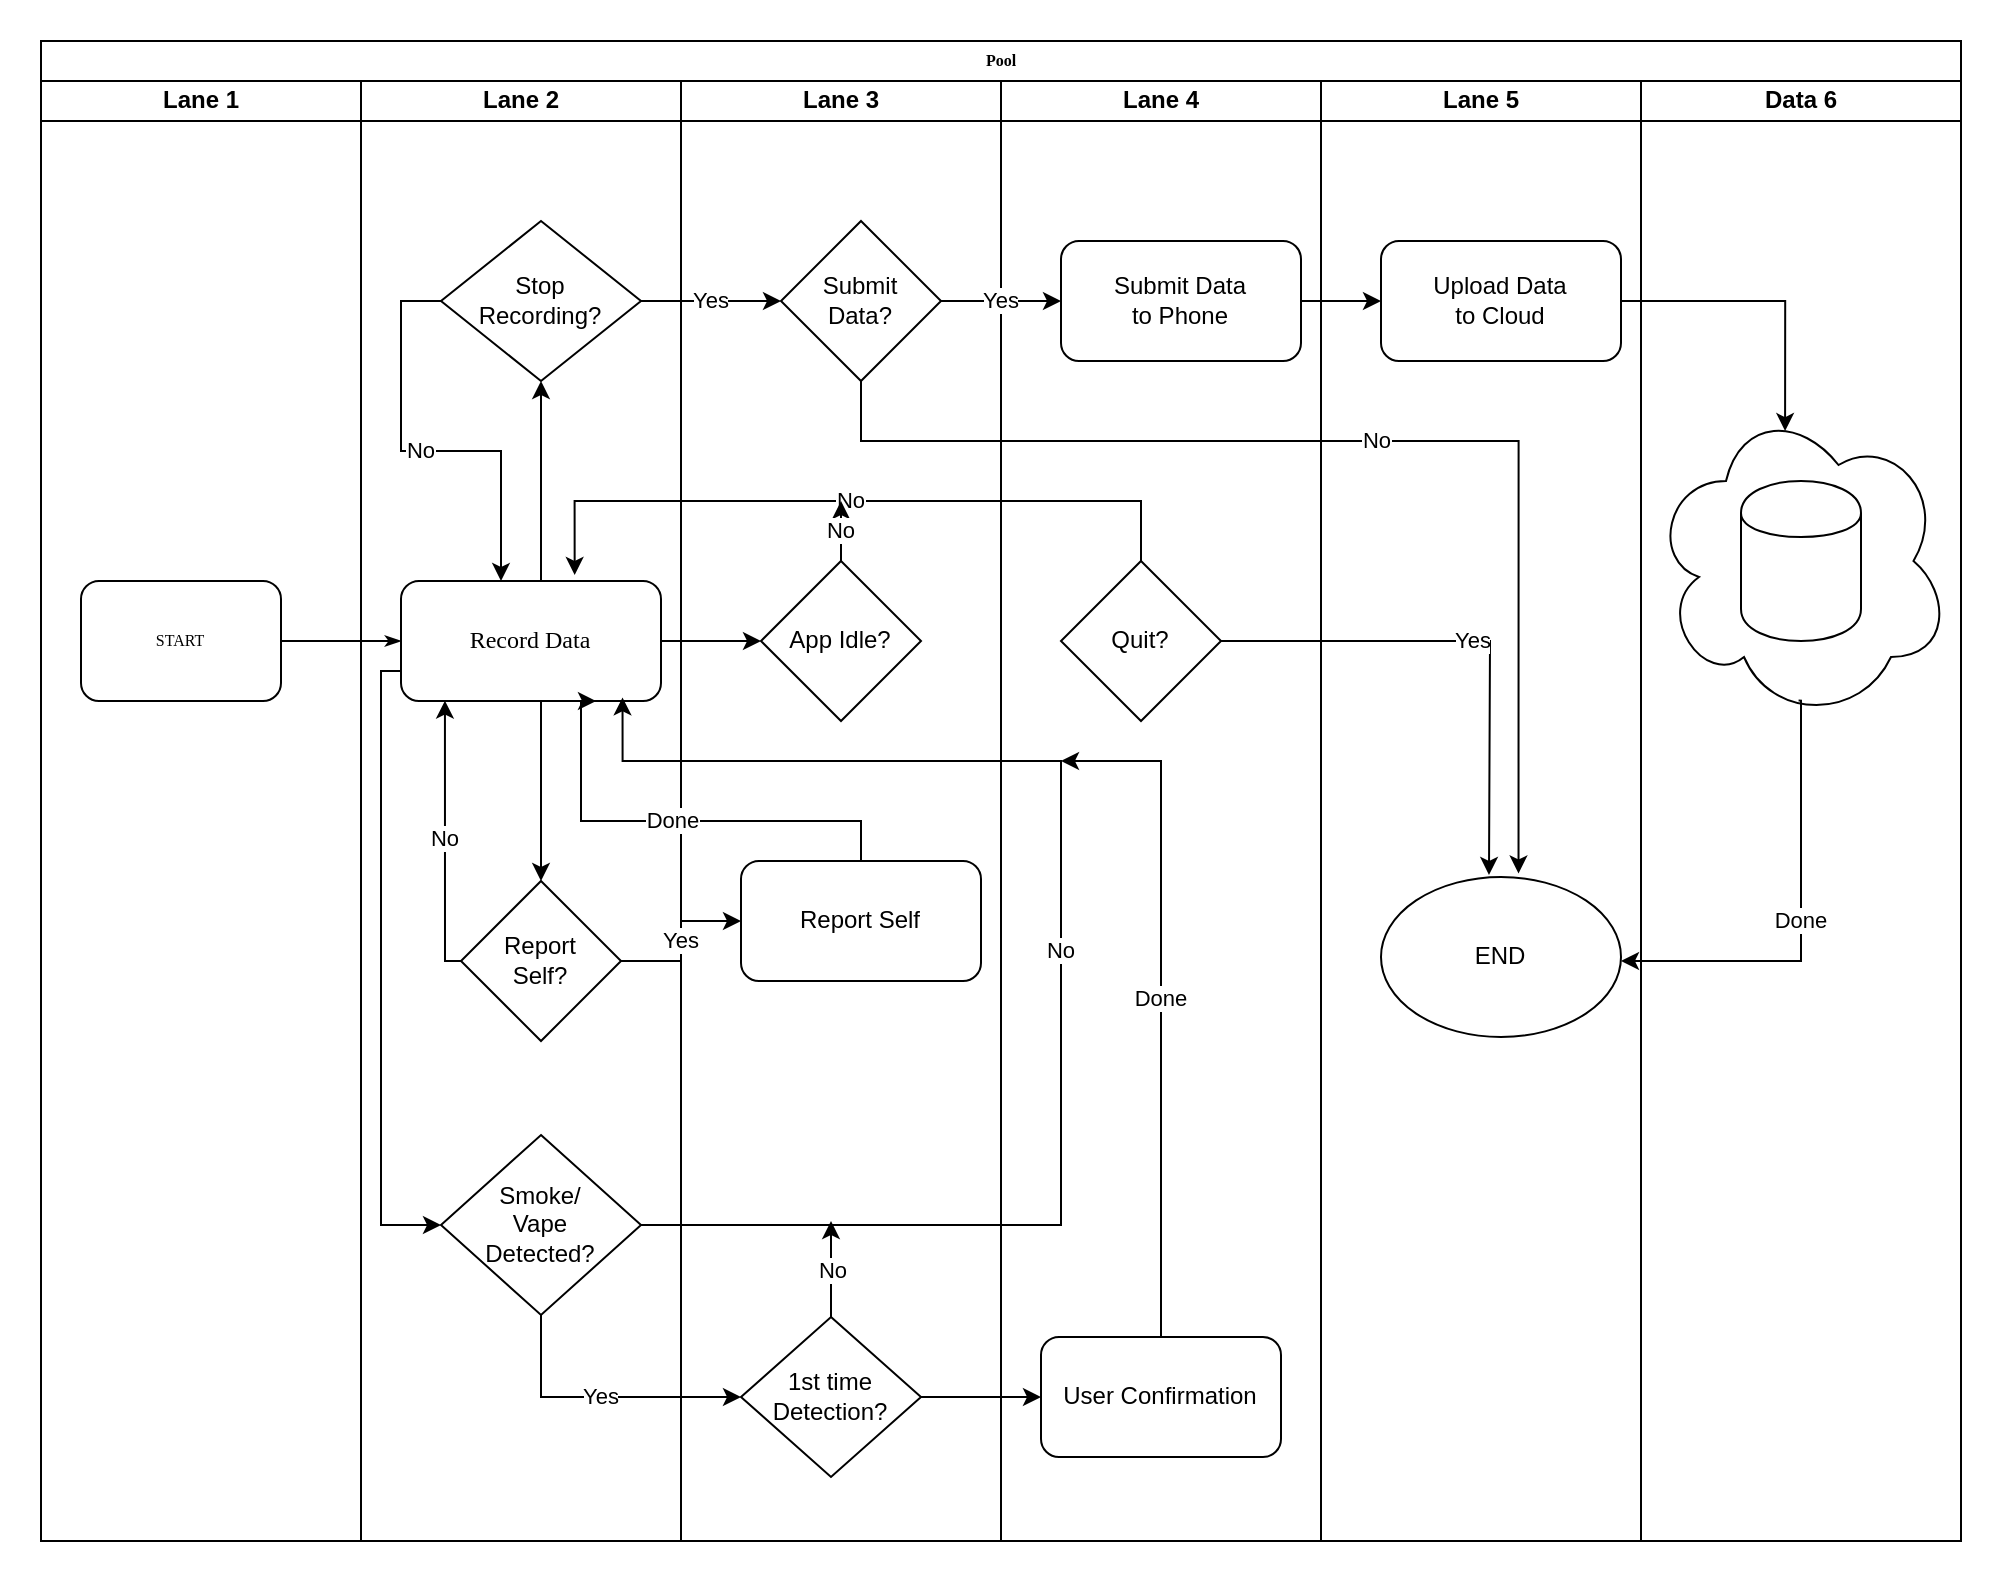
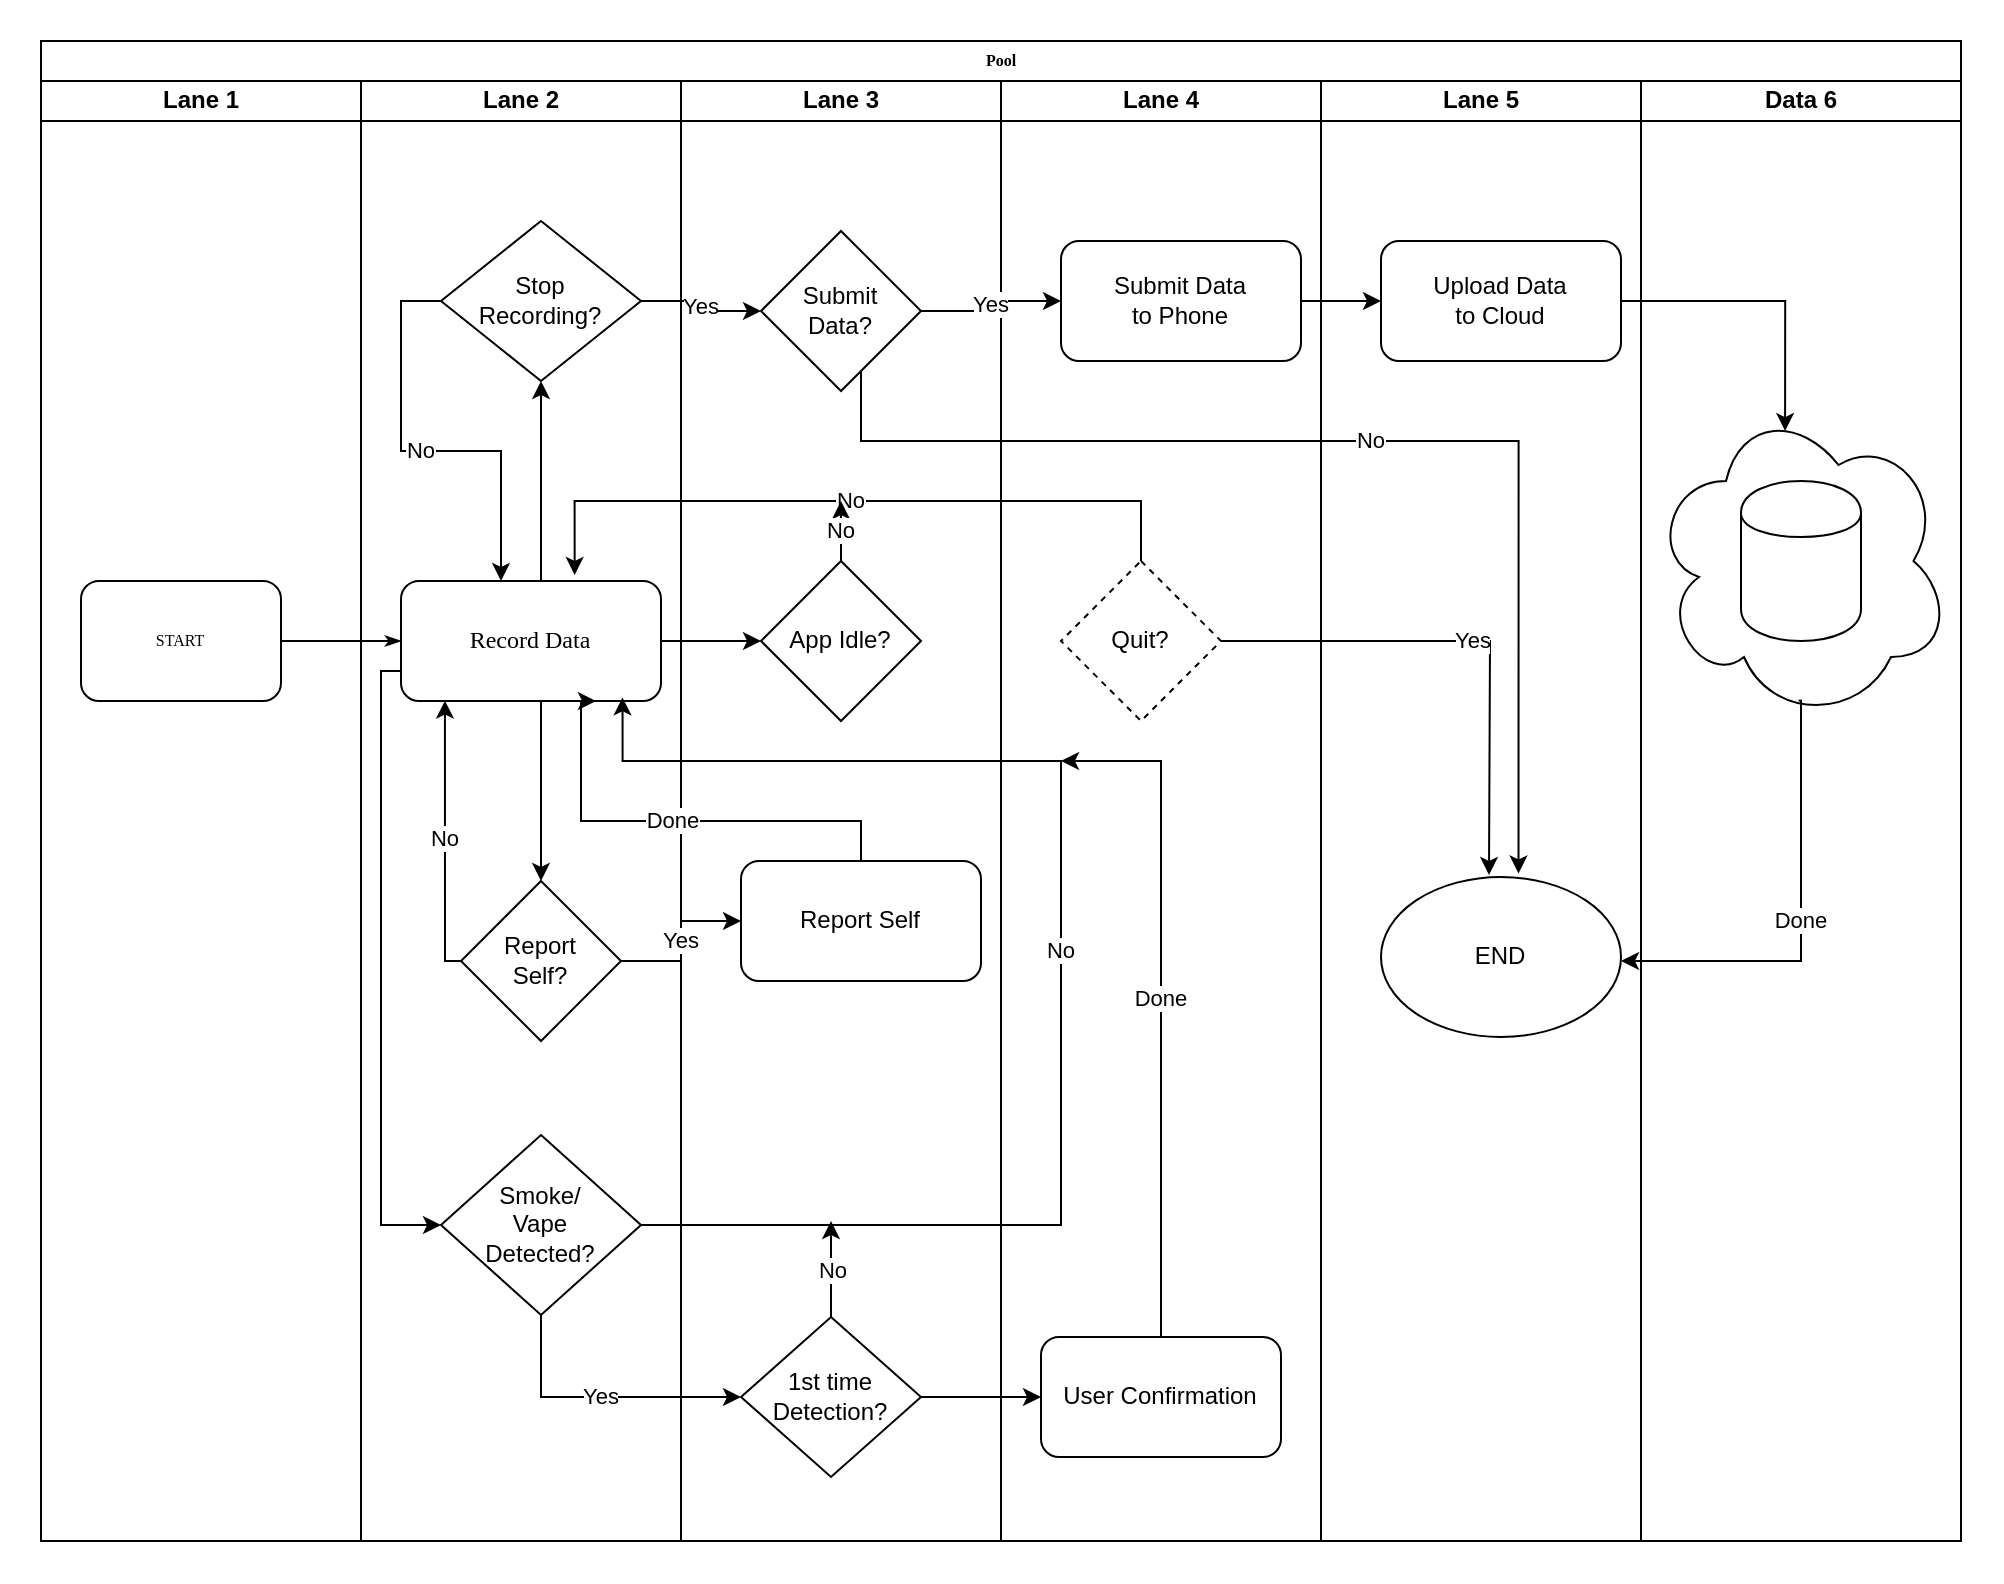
node "Submit Data?": moved (861, 301) -> (841, 311)
node "Quit?": style solid -> dashed
